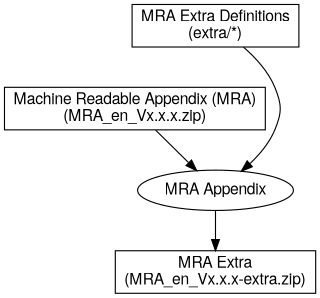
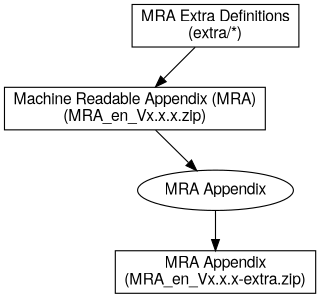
edge "MRA Extra Definitions (extra/*)" -> "MRA Appendix": now "MRA Extra Definitions (extra/*)" -> "Machine Readable Appendix (MRA) (MRA_en_Vx.x.x.zip)"
node "MRA Extra (MRA_en_Vx.x.x-extra.zip)": label "MRA Extra (MRA_en_Vx.x.x-extra.zip)" -> "MRA Appendix (MRA_en_Vx.x.x-extra.zip)"
